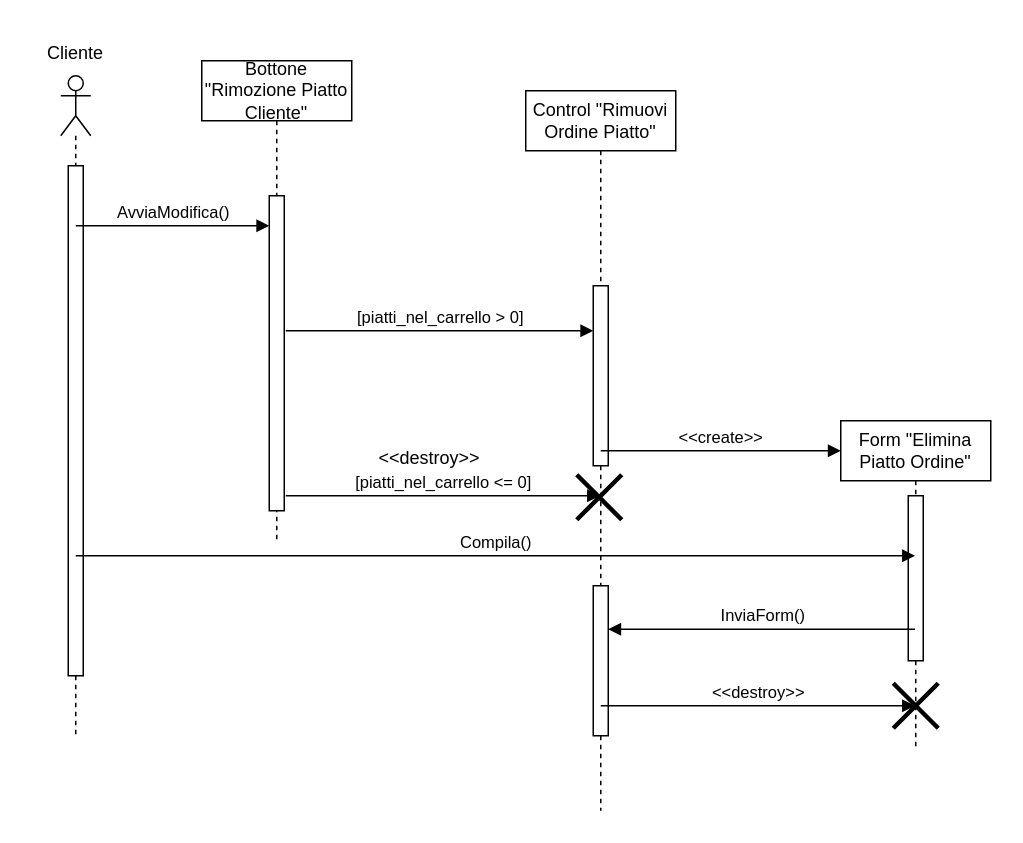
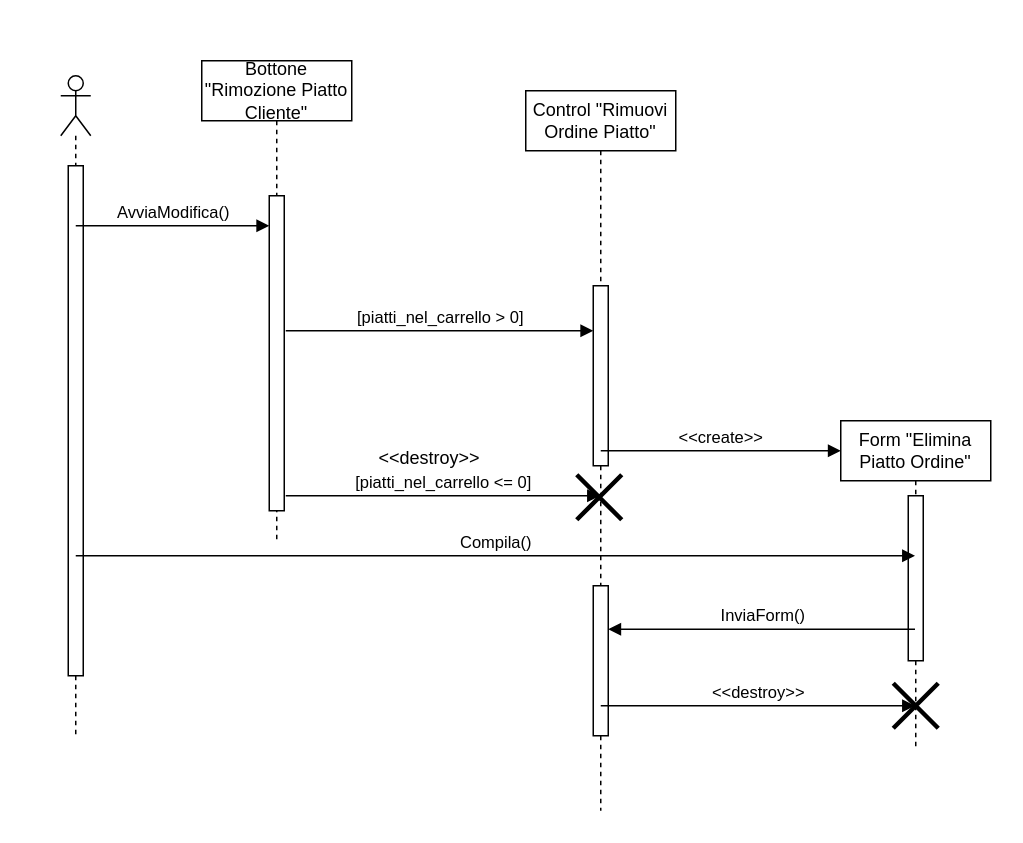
node "Cliente": removed
